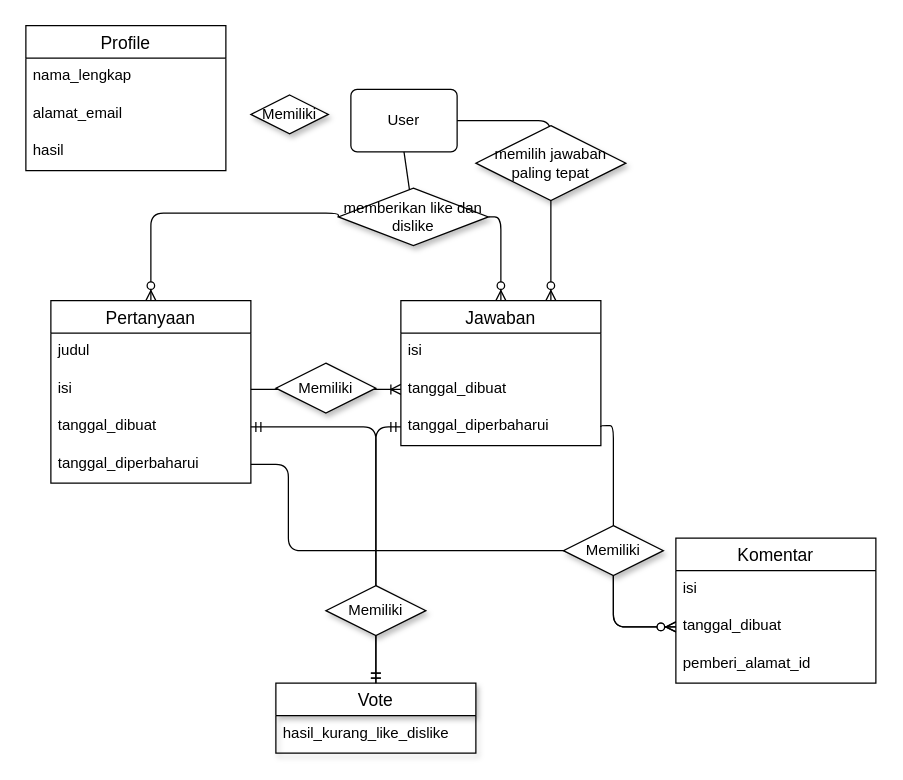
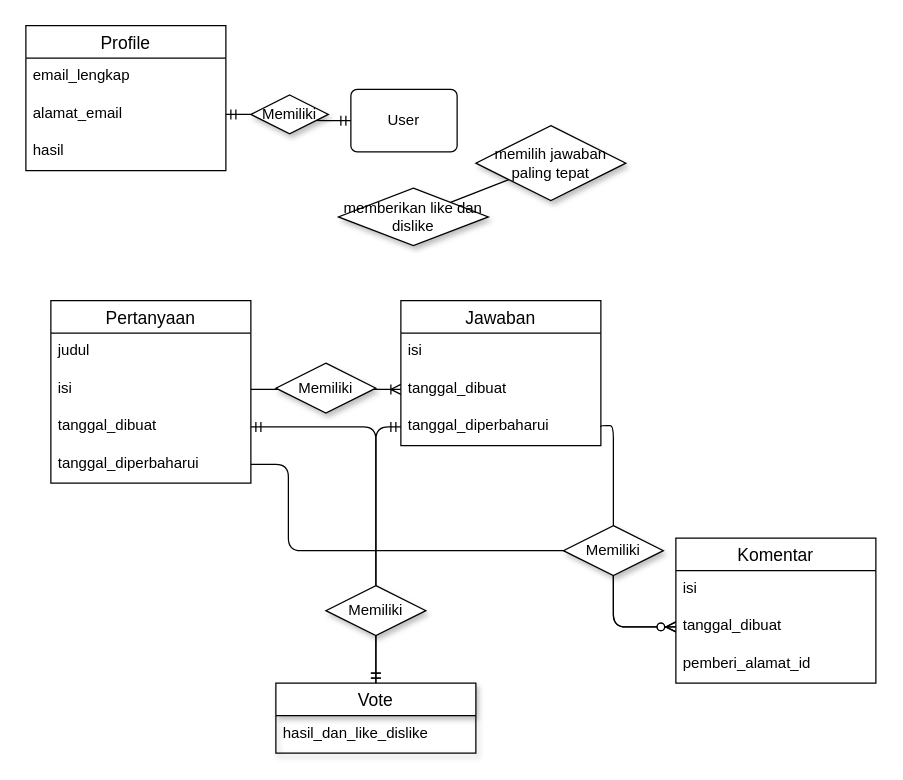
node "nama_lengkap": label "nama_lengkap" -> "email_lengkap"
edge "alamat_email" -- "User": added
edge "User" -- "memberikan like dan dislike": now "memilih jawaban paling tepat" -- "memberikan like dan dislike"
edge "memberikan like dan dislike" -> "Pertanyaan": removed
edge "User" -> "Jawaban": removed
edge "memberikan like dan dislike" -> "Jawaban": removed
node "hasil_kurang_like_dislike": label "hasil_kurang_like_dislike" -> "hasil_dan_like_dislike"
